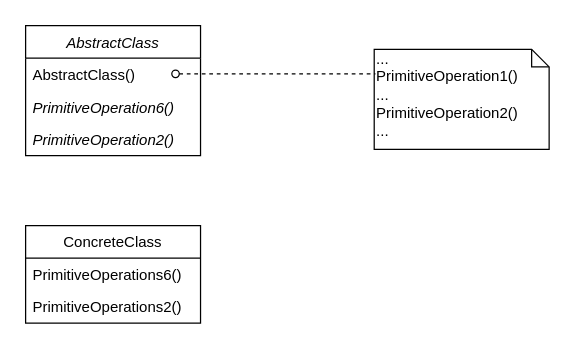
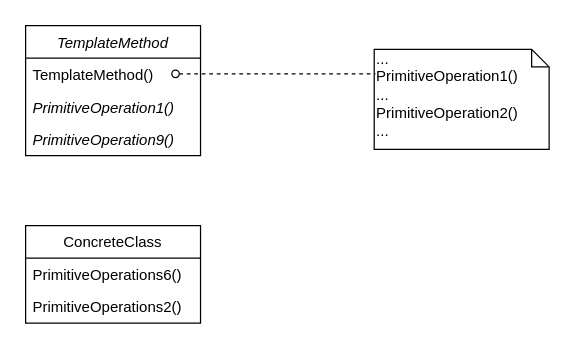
node "AbstractClass": label "AbstractClass" -> "TemplateMethod"
node "AbstractClass()": label "AbstractClass()" -> "TemplateMethod()"
node "PrimitiveOperation6()": label "PrimitiveOperation6()" -> "PrimitiveOperation1()"
node "PrimitiveOperation2()": label "PrimitiveOperation2()" -> "PrimitiveOperation9()"
